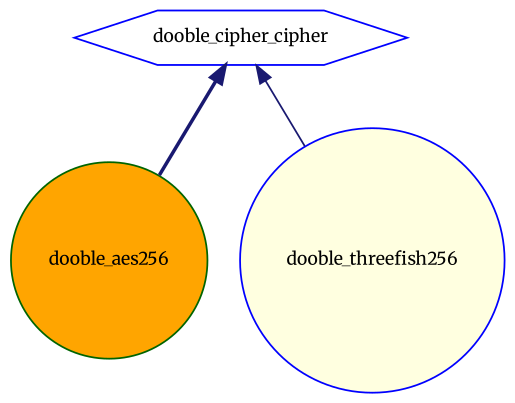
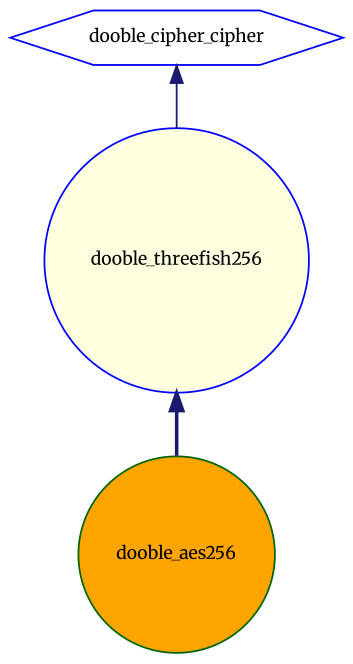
edge "dooble_aes256" -> "dooble_cipher_cipher": now "dooble_aes256" -> "dooble_threefish256"
